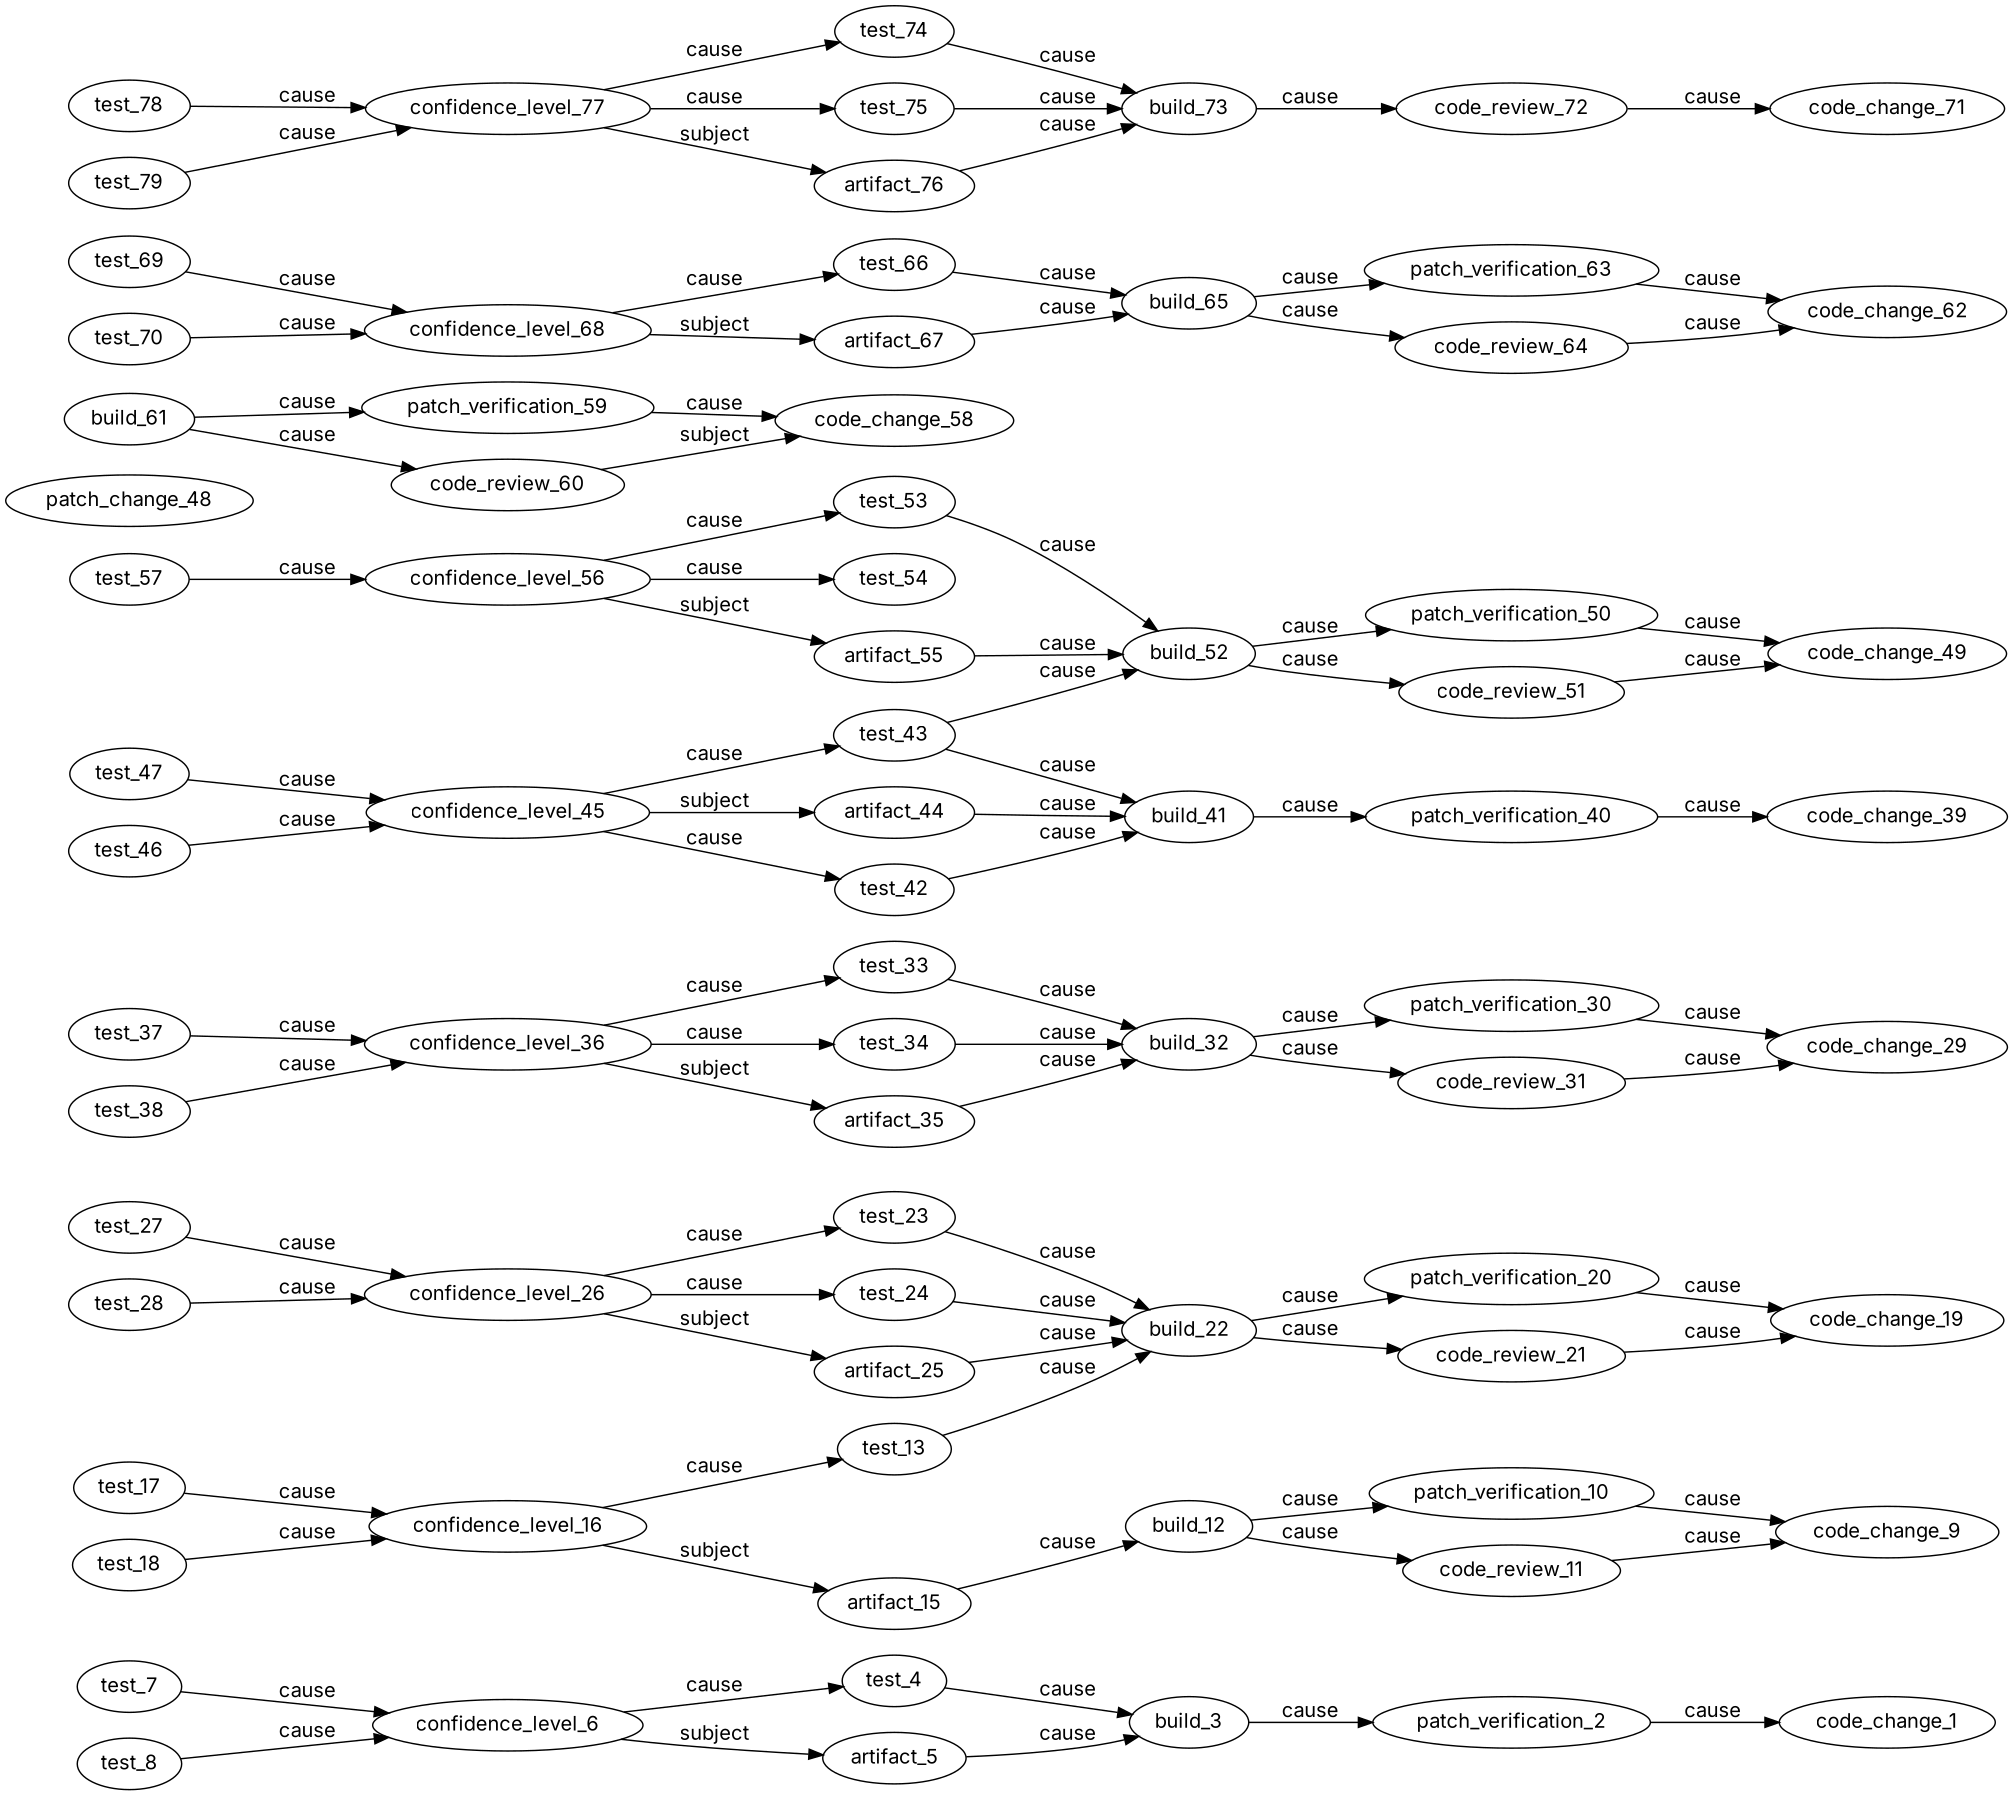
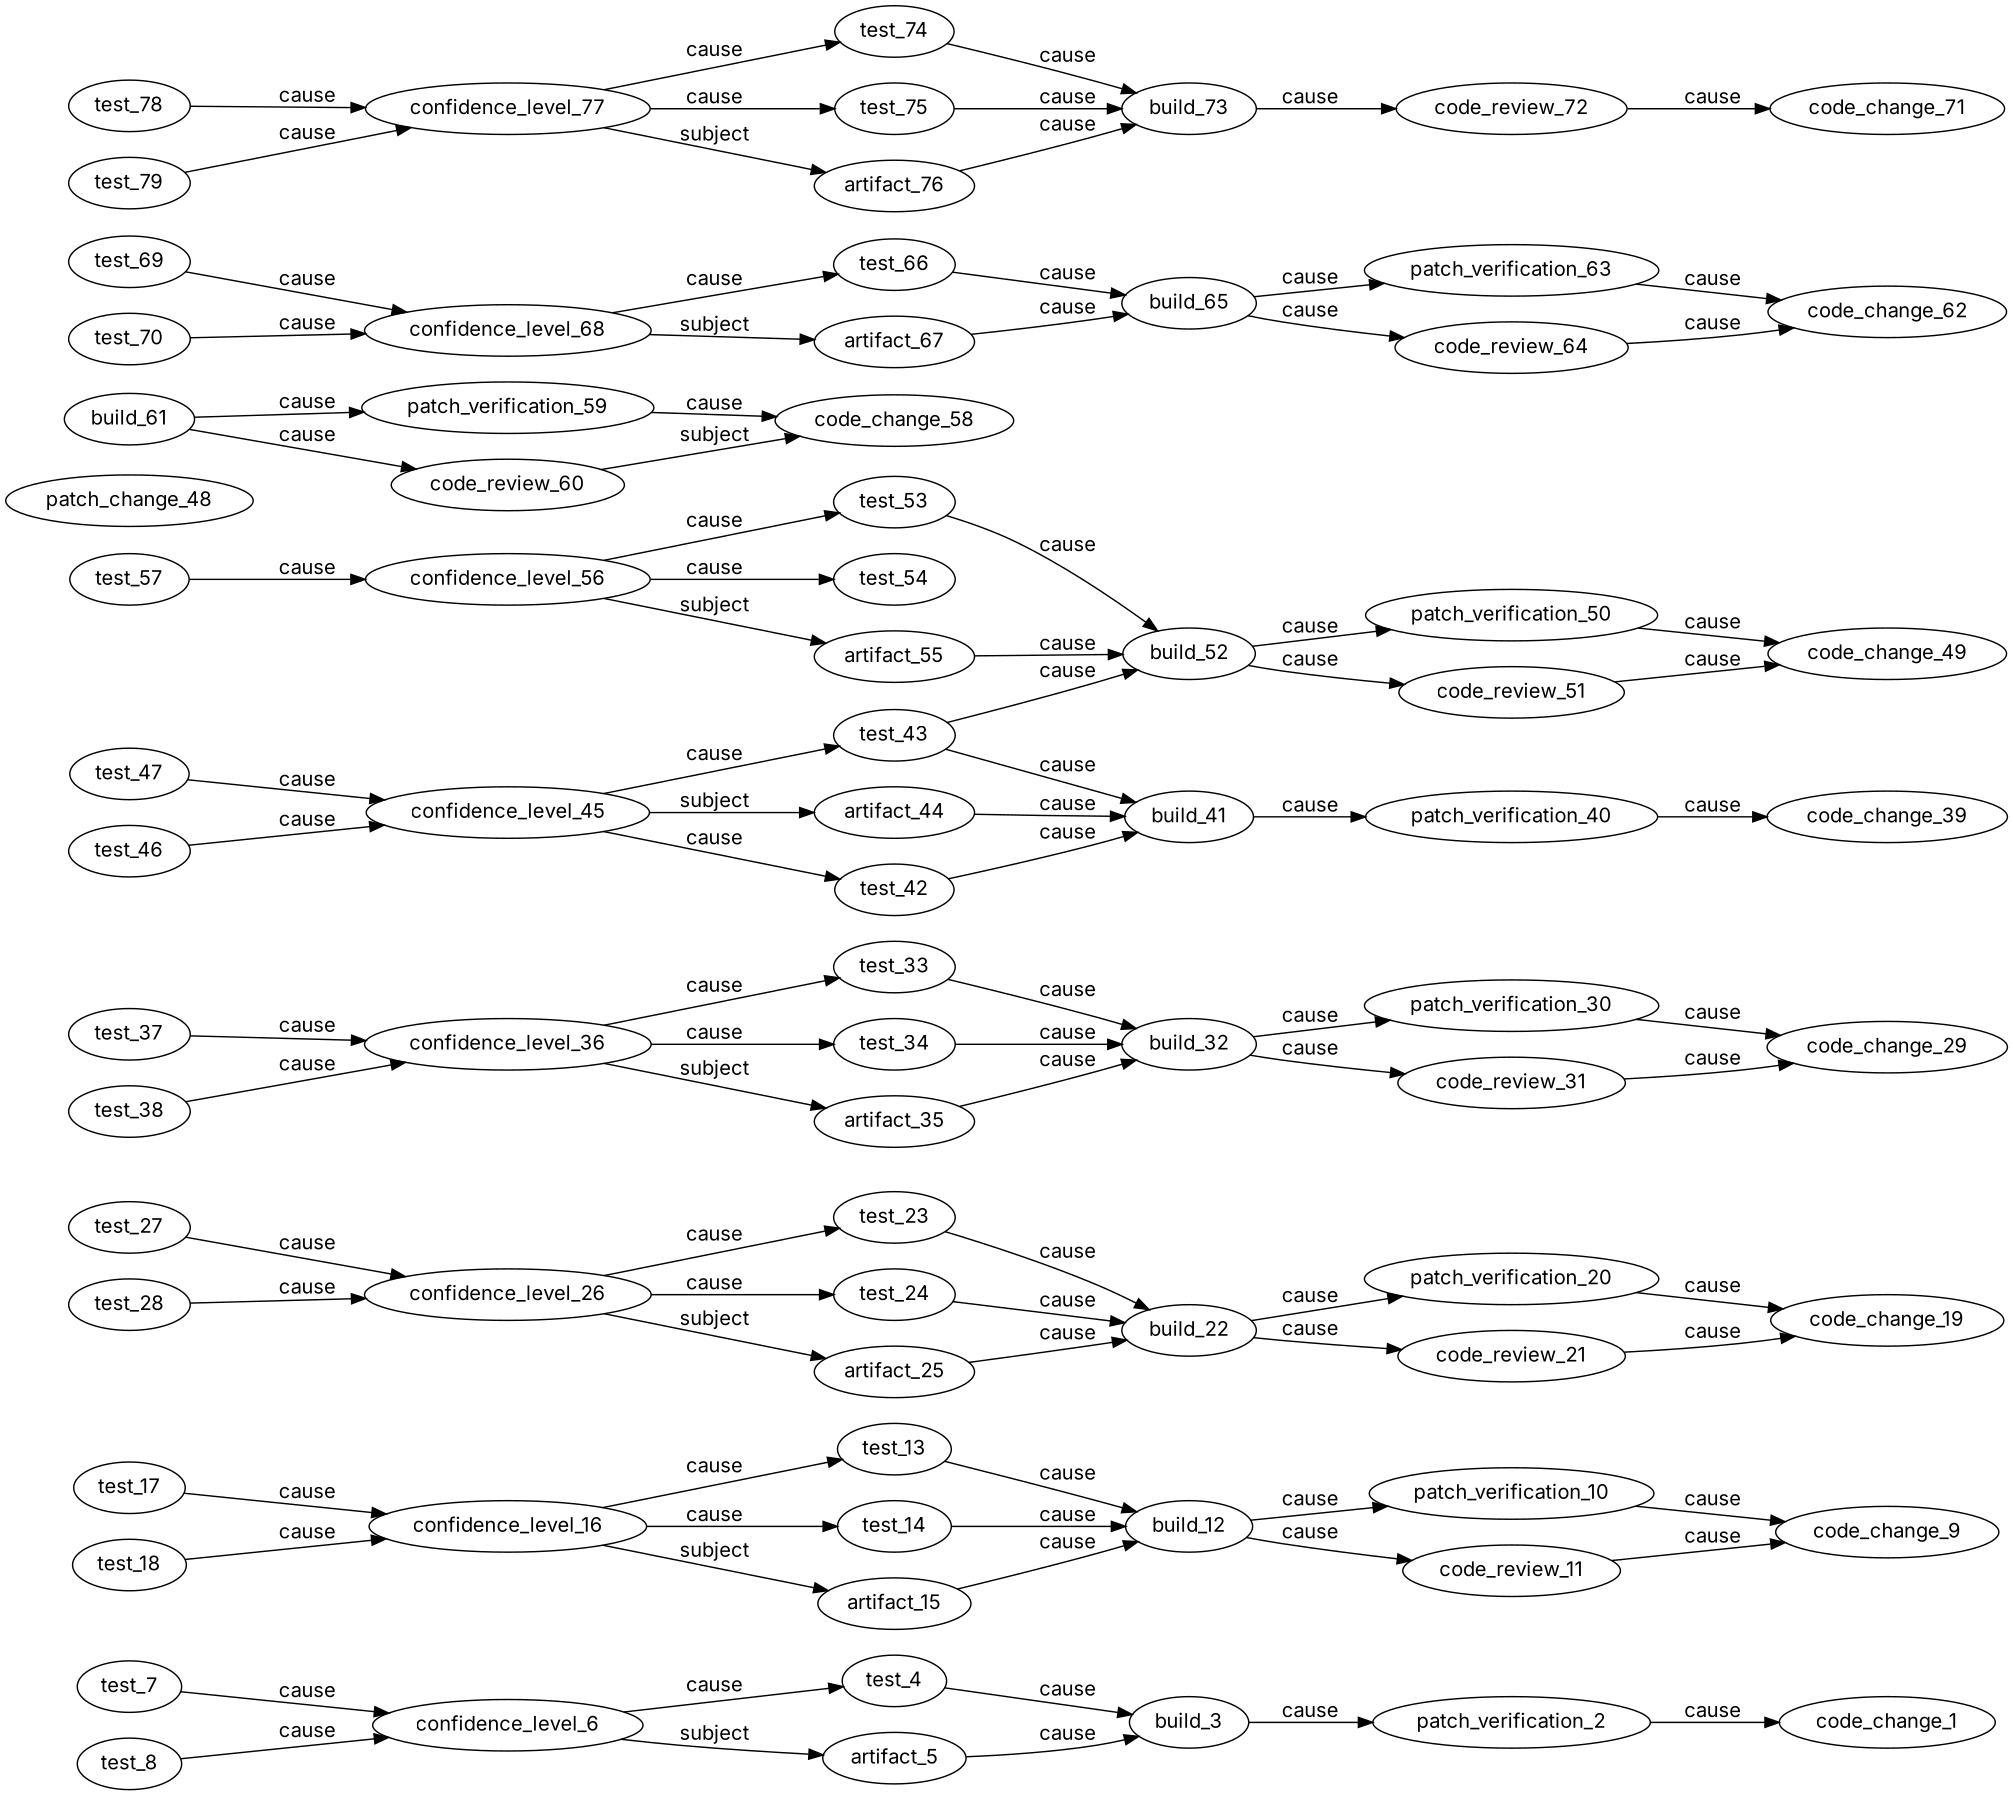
edge "test_13" -> "build_22": now "test_13" -> "build_12"
node "test_14": added
